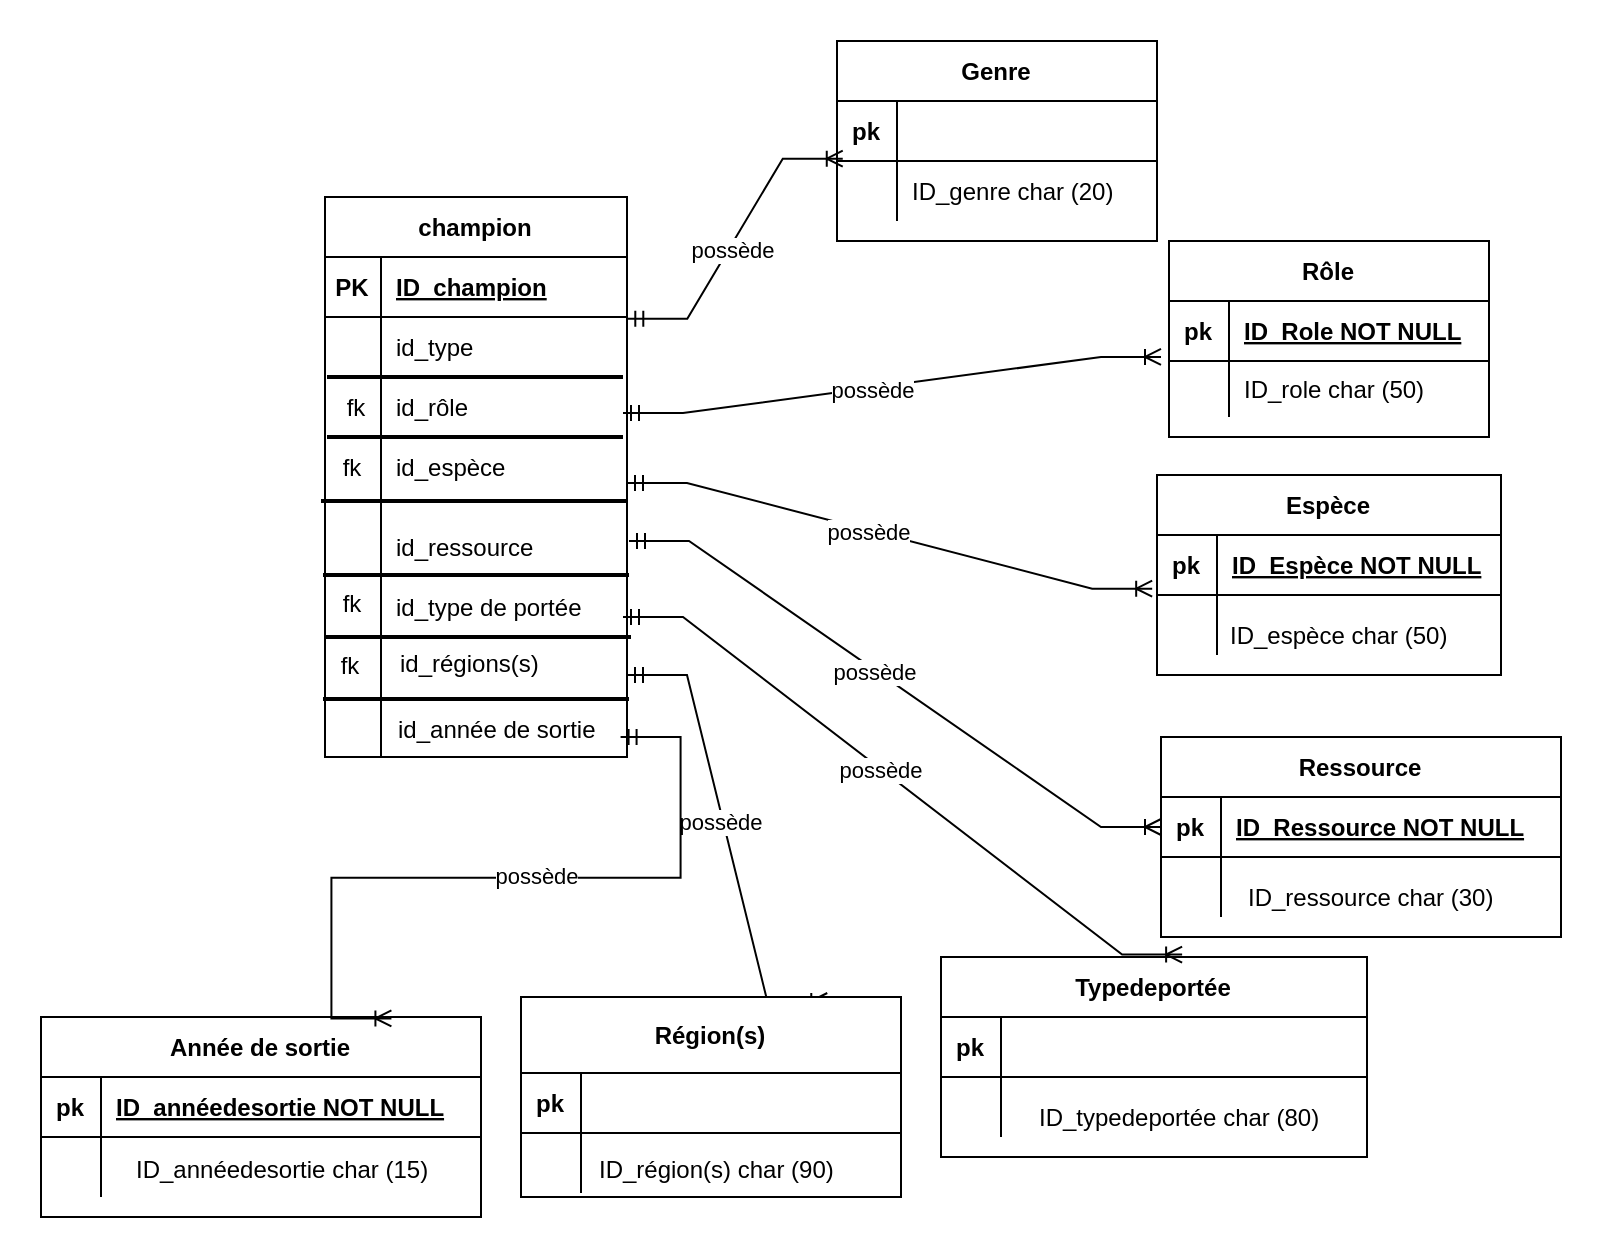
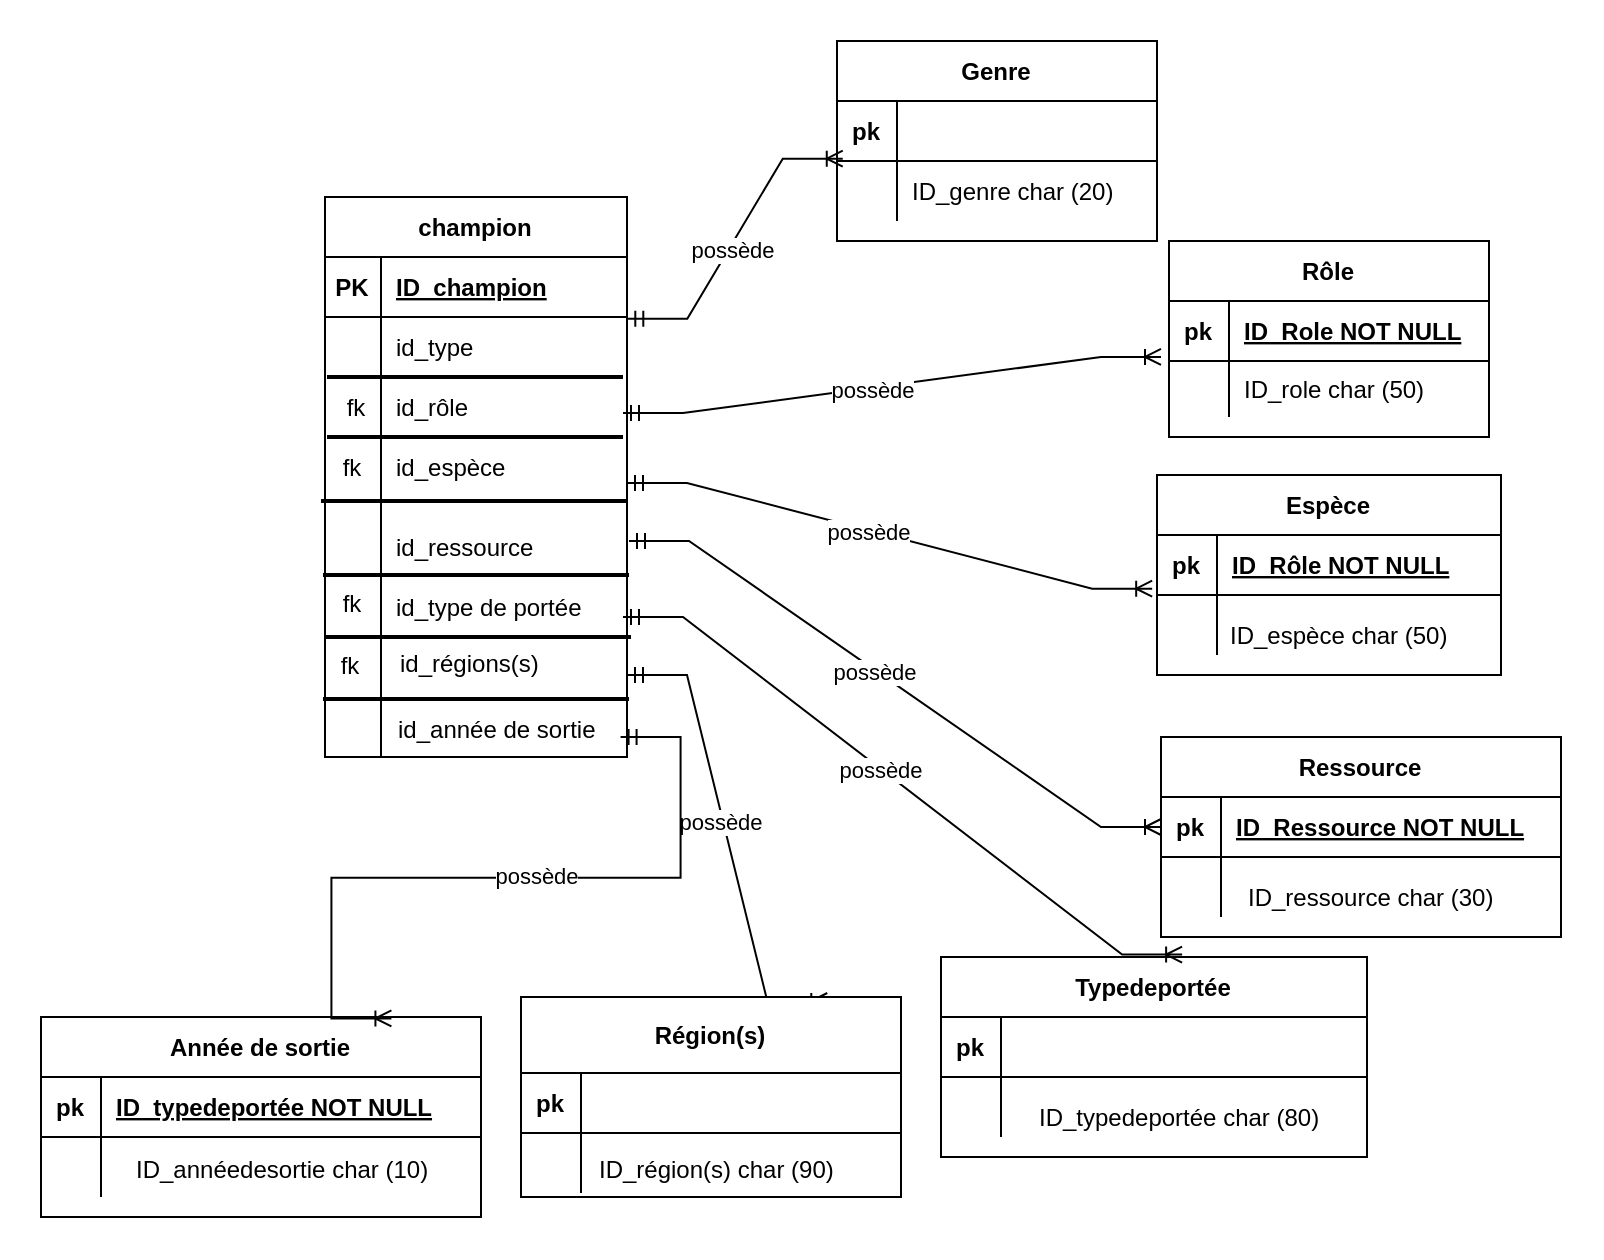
node "ID_Espèce NOT NULL": label "ID_Espèce NOT NULL" -> "ID_Rôle NOT NULL"
node "ID_annéedesortie NOT NULL": label "ID_annéedesortie NOT NULL" -> "ID_typedeportée NOT NULL"
node "ID_annéedesortie char (15)": label "ID_annéedesortie char (15)" -> "ID_annéedesortie char (10)"
